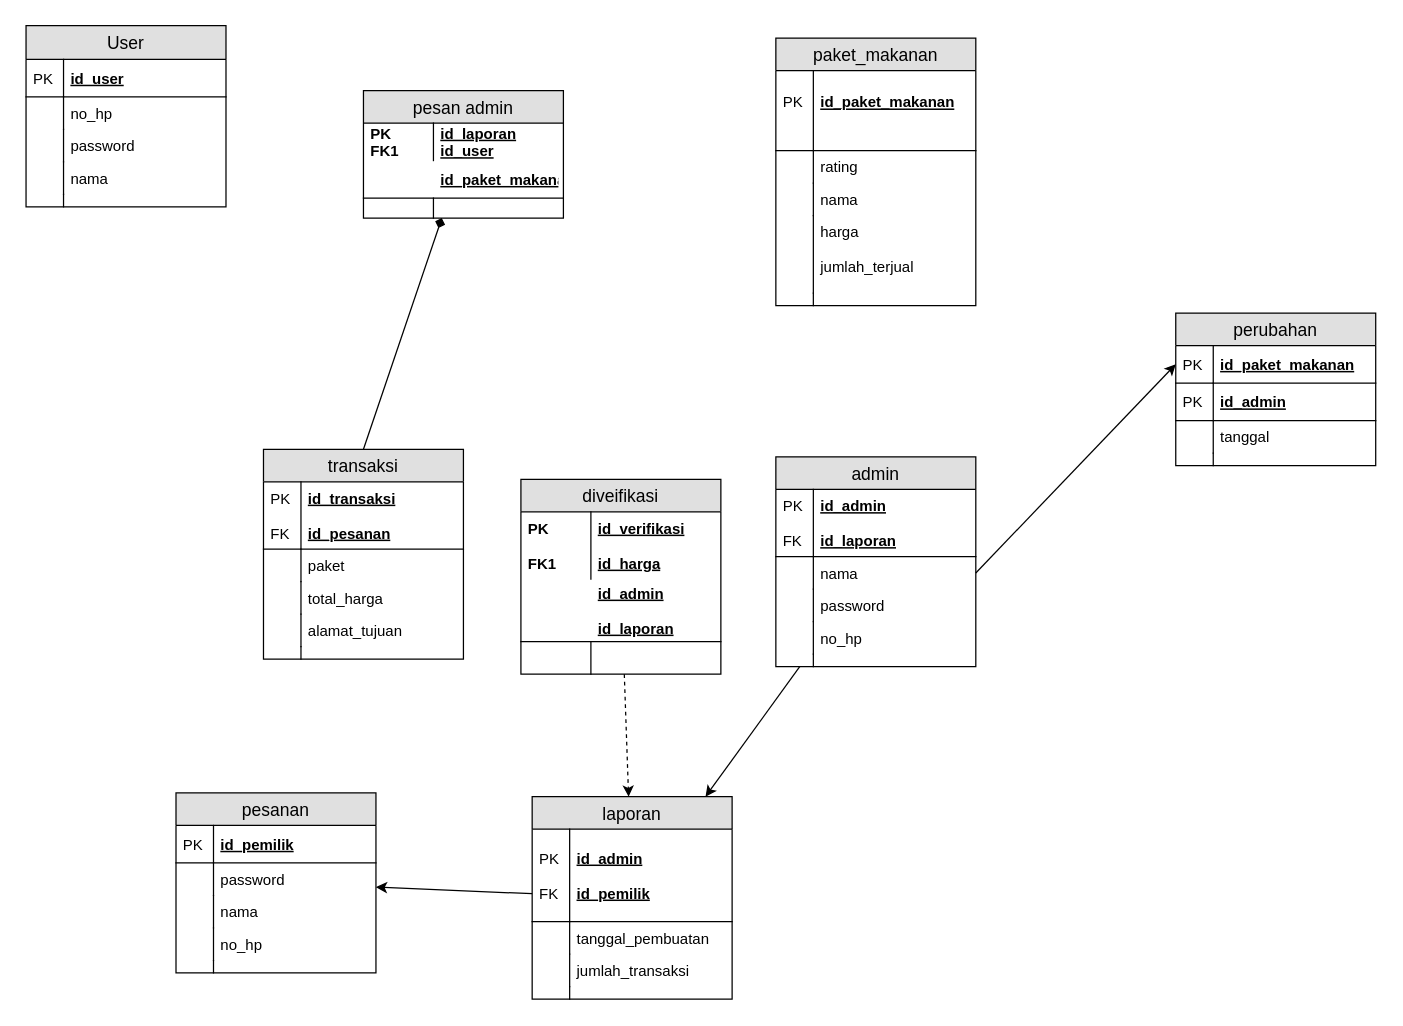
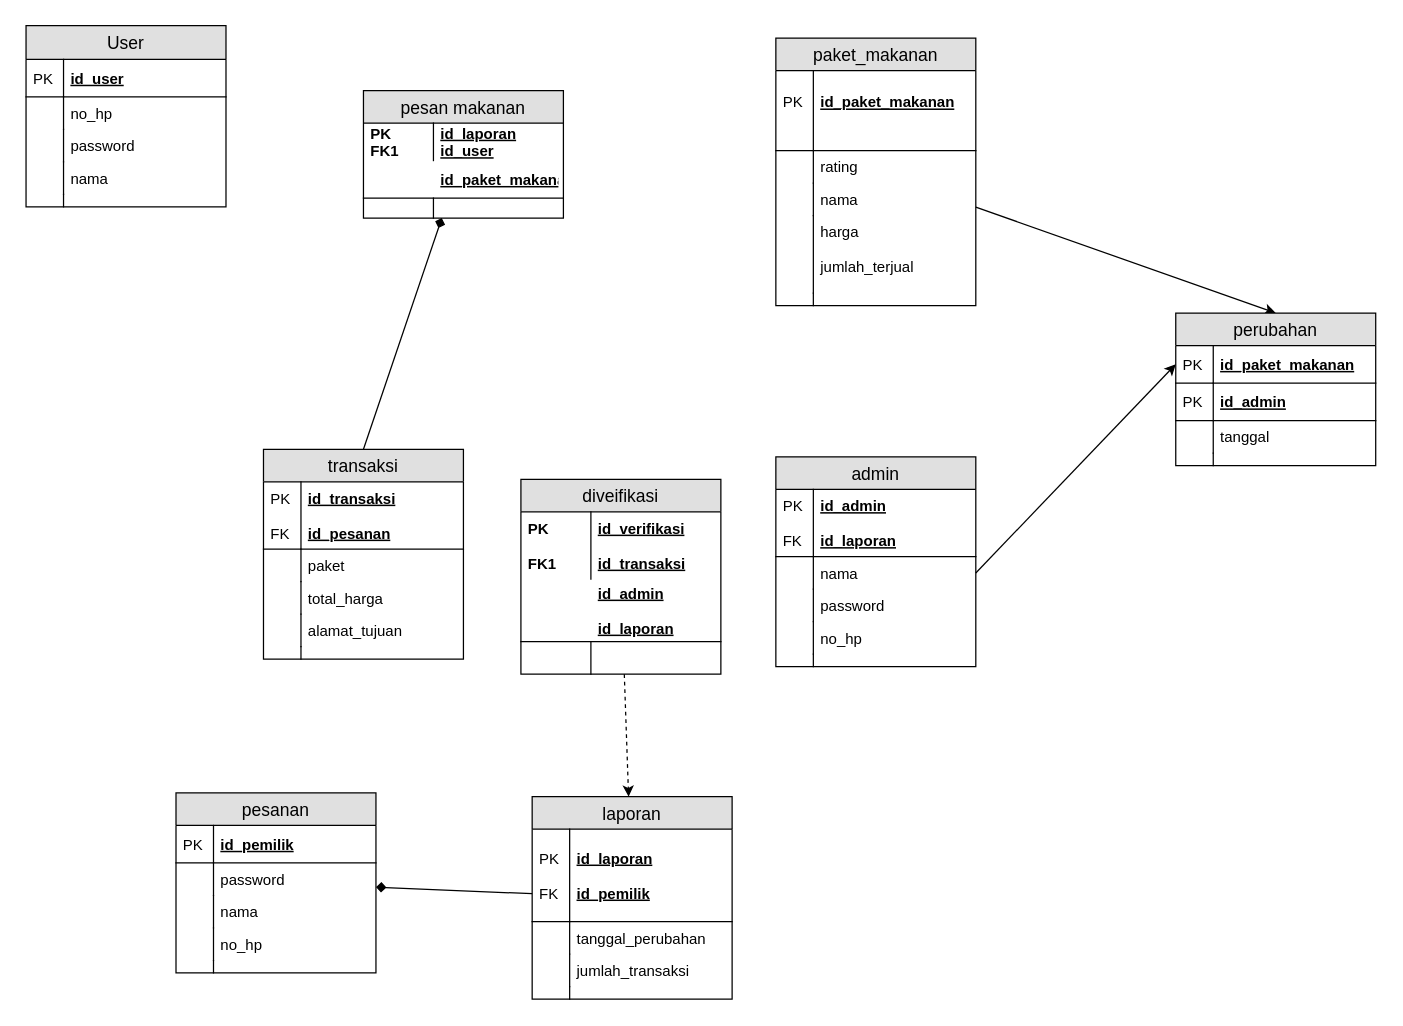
node "pesan admin": label "pesan admin" -> "pesan makanan"
edge "paket_makanan" -> "perubahan": added
node "id_verifikasi id_harga": label "id_verifikasi id_harga" -> "id_verifikasi id_transaksi"
edge "admin" -> "laporan": removed
node "id_admin id_pemilik": label "id_admin id_pemilik" -> "id_laporan id_pemilik"
edge "laporan" -> "pesanan": arrowhead classic -> diamond
node "tanggal_pembuatan": label "tanggal_pembuatan" -> "tanggal_perubahan"
